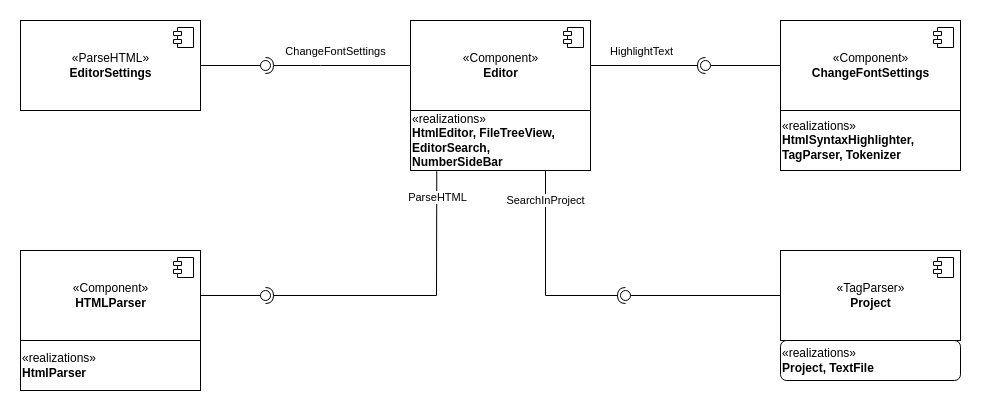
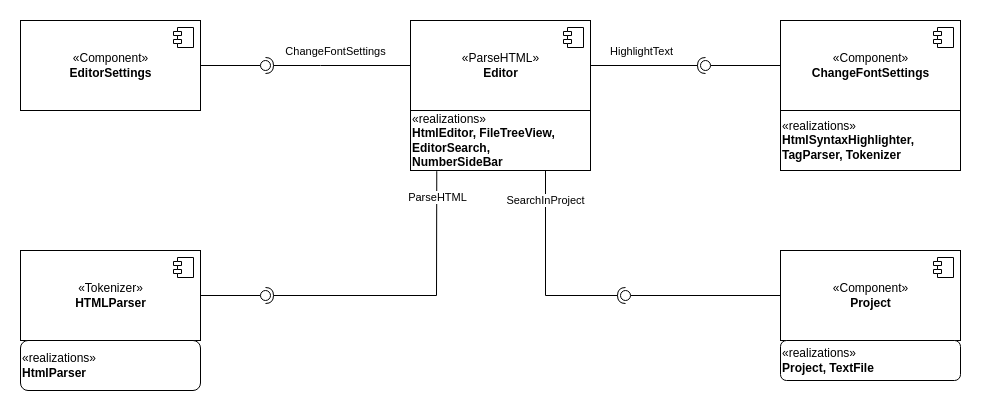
node "«ParseHTML» EditorSettings": label "«ParseHTML» EditorSettings" -> "«Component» EditorSettings"
node "«Component» Editor": label "«Component» Editor" -> "«ParseHTML» Editor"
node "«Component» HTMLParser": label "«Component» HTMLParser" -> "«Tokenizer» HTMLParser"
node "«TagParser» Project": label "«TagParser» Project" -> "«Component» Project"
node "«realizations» HtmlParser": shape rectangle -> rounded rectangle
